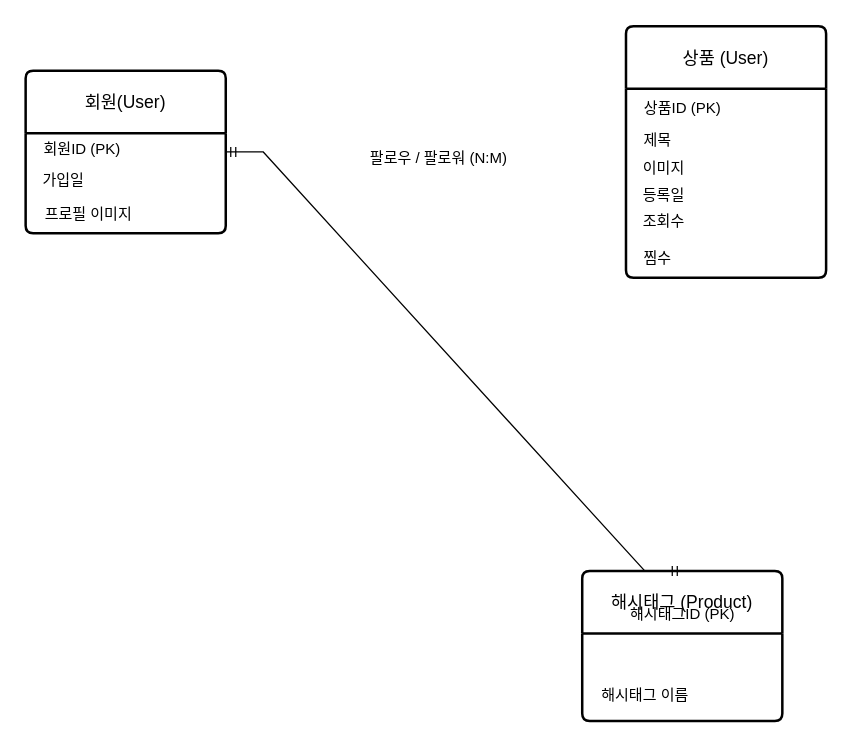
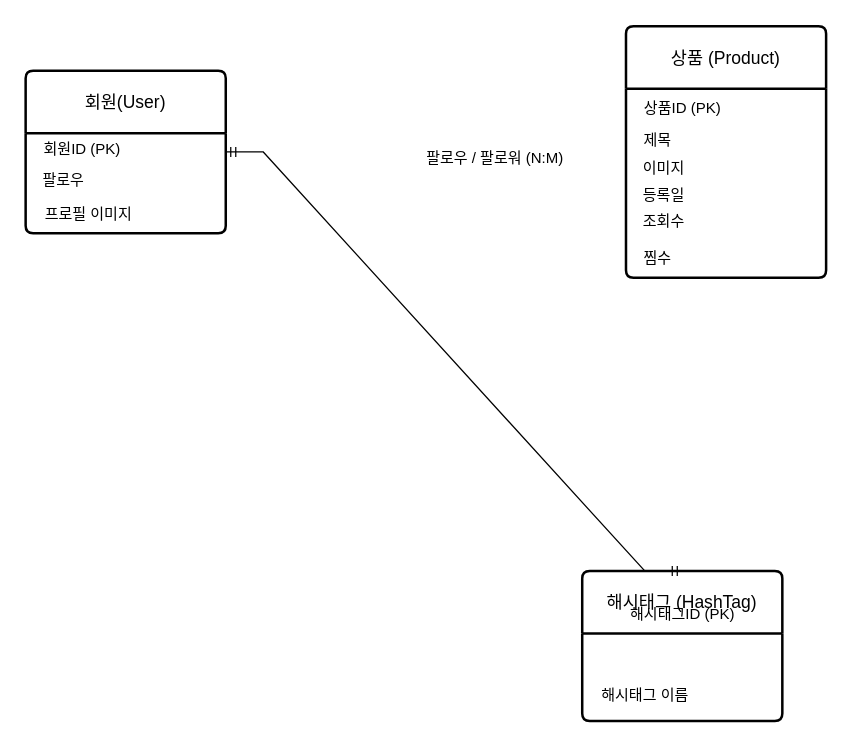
node "상품 (User)": label "상품 (User)" -> "상품 (Product)"
node "팔로우 / 팔로워 (N:M)": moved (438, 158) -> (494, 158)
node "가입일": label "가입일" -> "팔로우"
node "해시태그 (Product)": label "해시태그 (Product)" -> "해시태그 (HashTag)"
